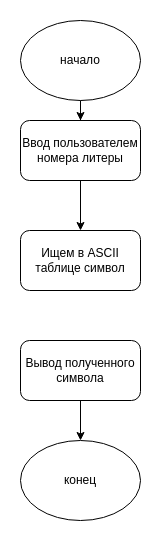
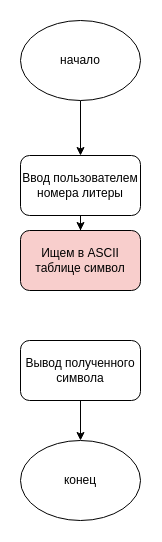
node "Ввод пользователем номера литеры": moved (81, 151) -> (81, 186)
node "Ищем в ASCII таблице символ": fillcolor #ffffff -> #f8cecc
